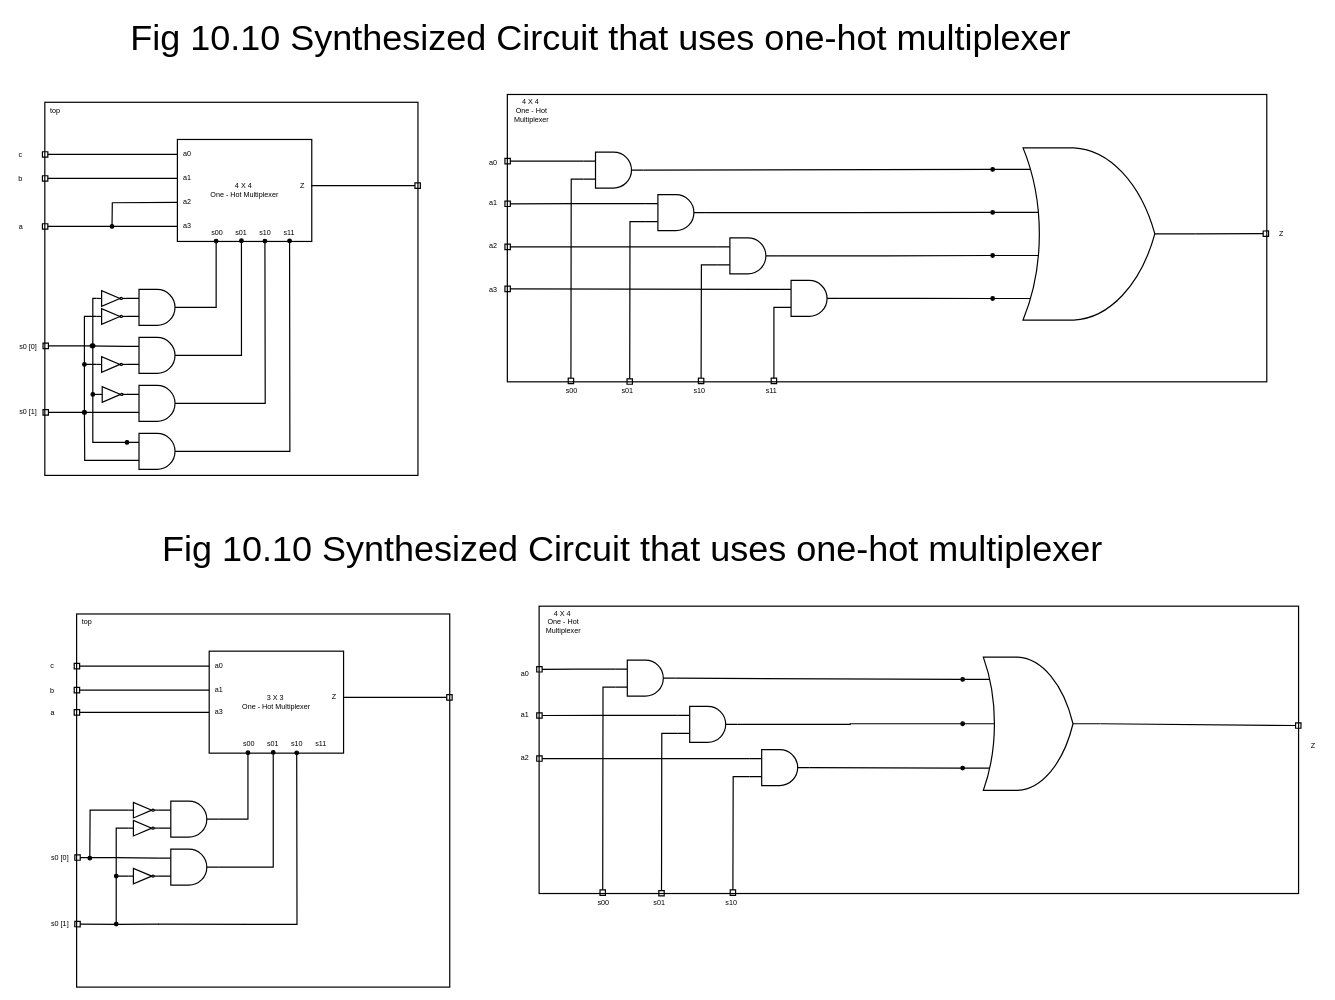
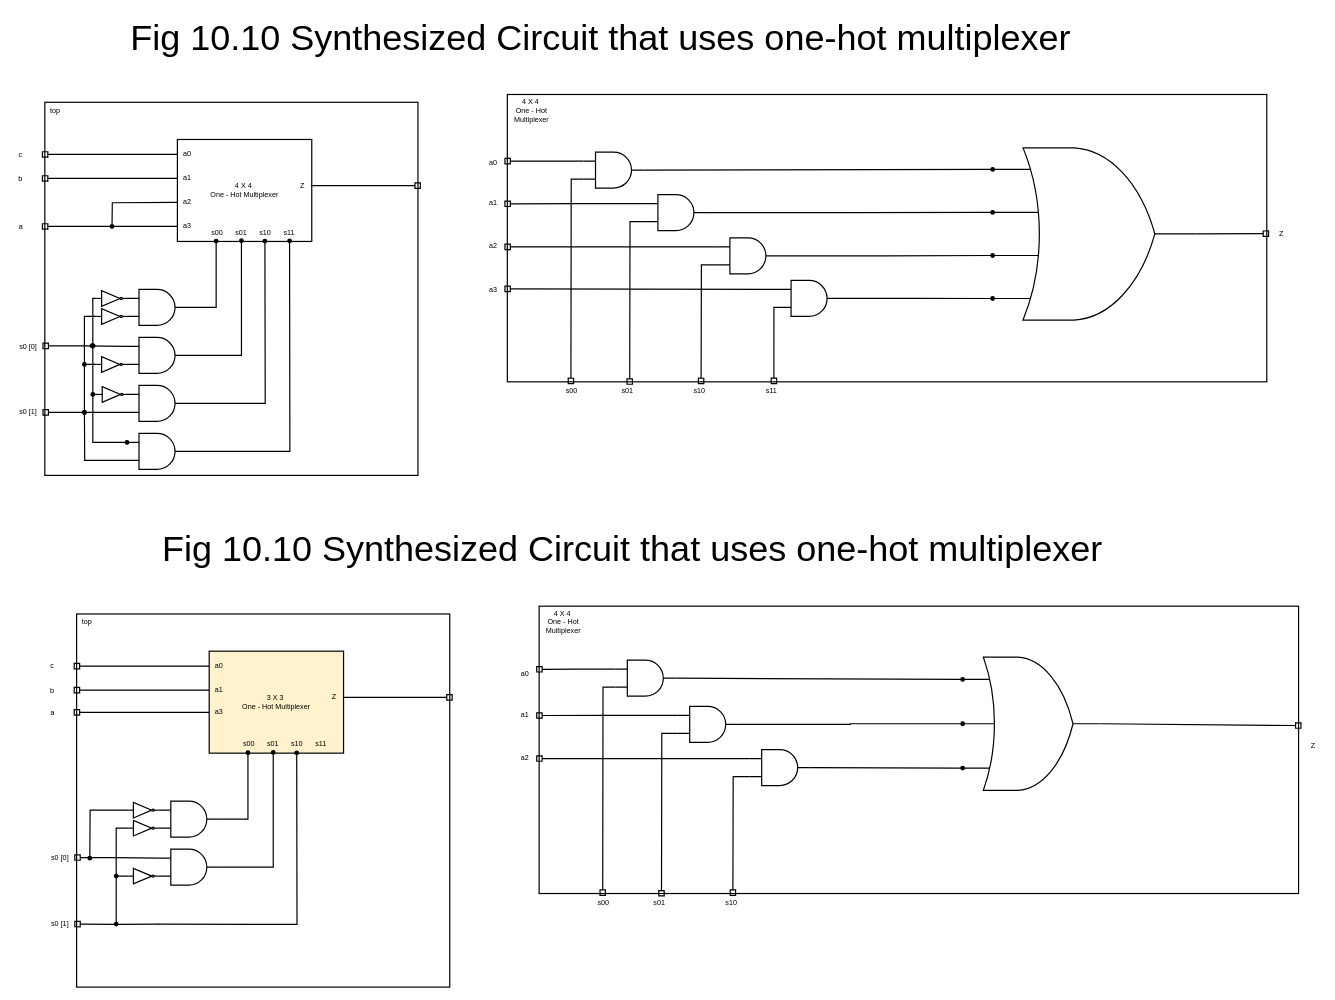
node "3 X 3 One - Hot Multiplexer": fillcolor #ffffff -> #fff2cc
